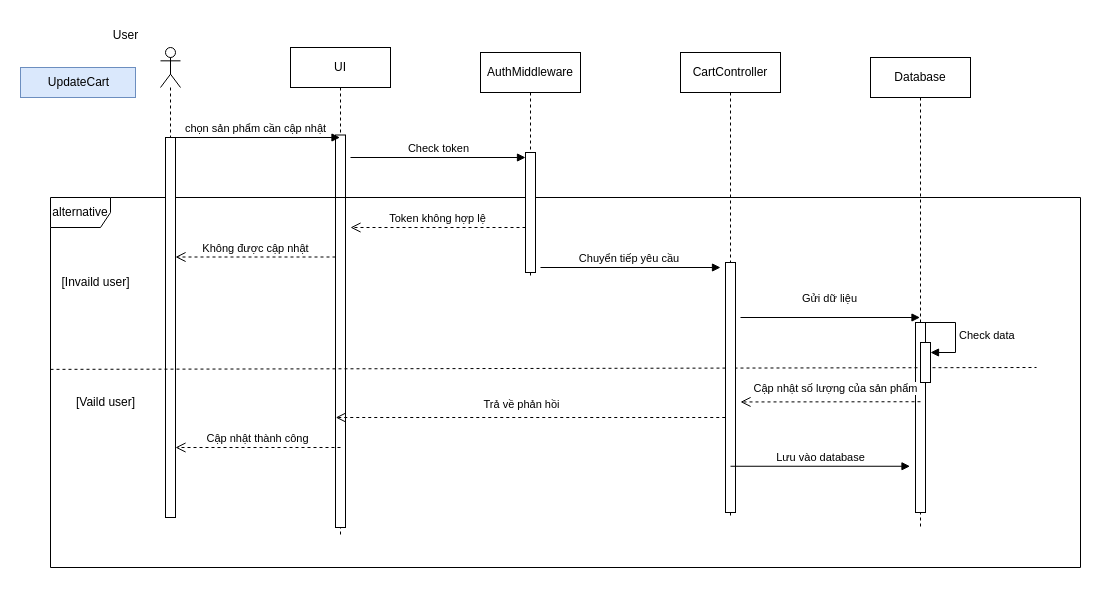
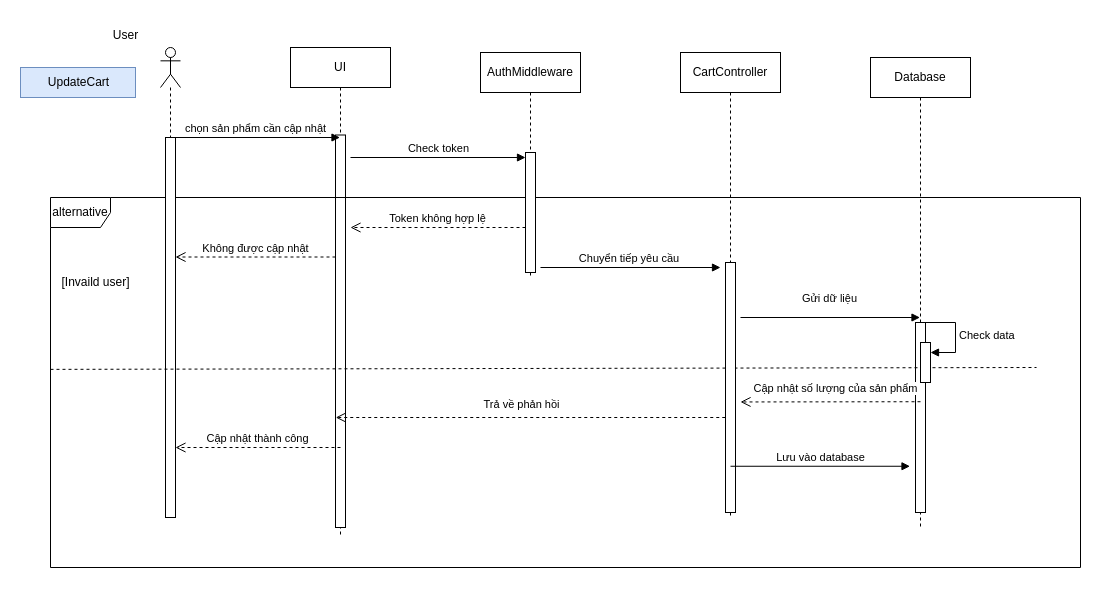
node "[Vaild user]": removed
